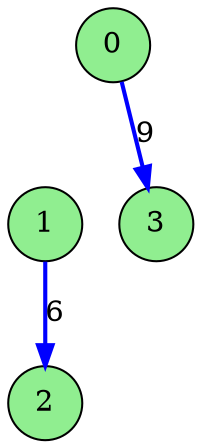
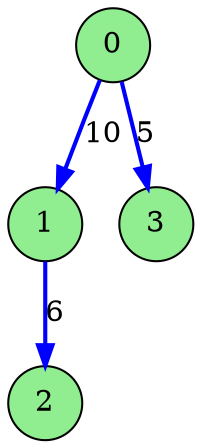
edge "0" -> "1": added, label "10"
edge "0" -> "3": label "9" -> "5"
